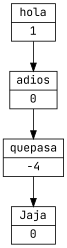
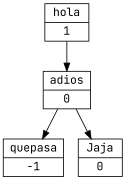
node "quepasa": text "-4" -> "-1"
edge "quepasa" -> "Jaja": now "adios" -> "Jaja"
